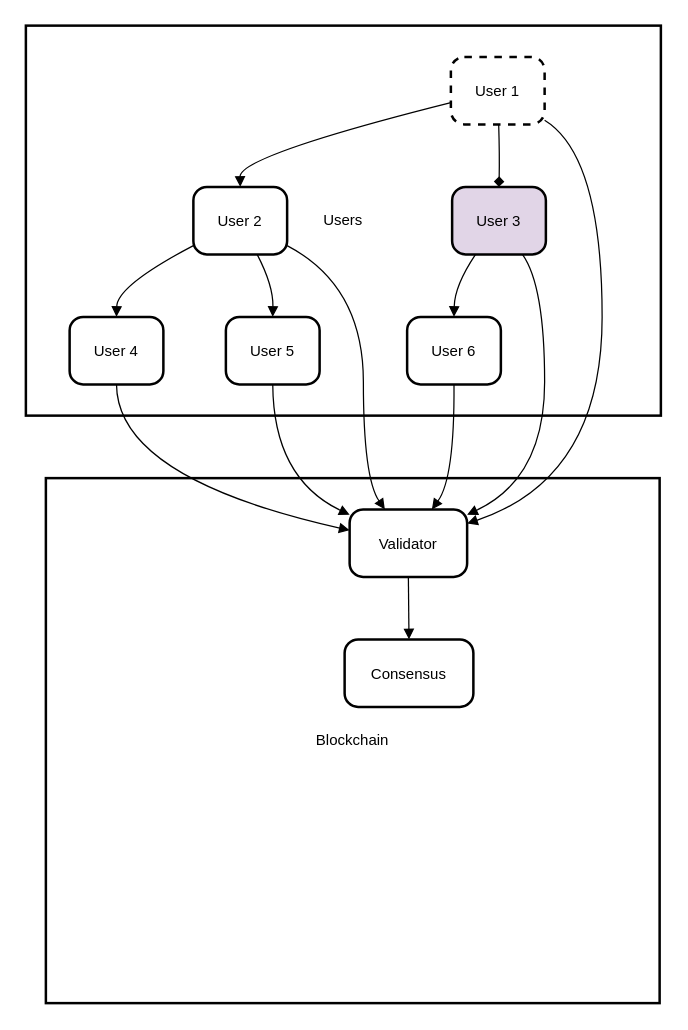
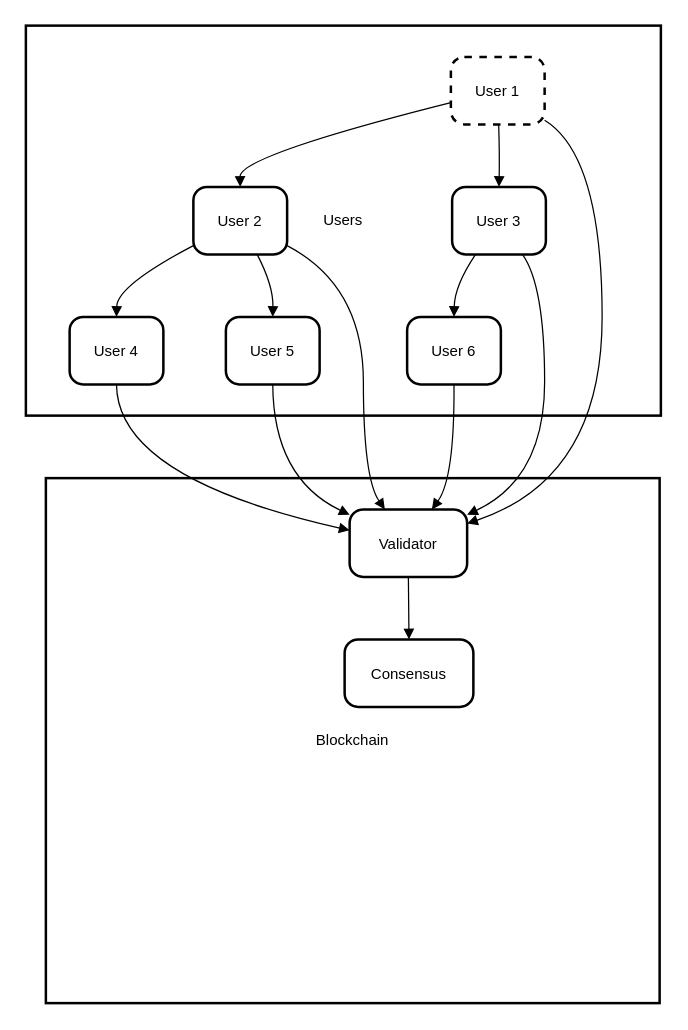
edge "User 1" -> "User 3": arrowhead diamond -> block
node "User 3": fillcolor #e1d5e7 -> #ffffff
